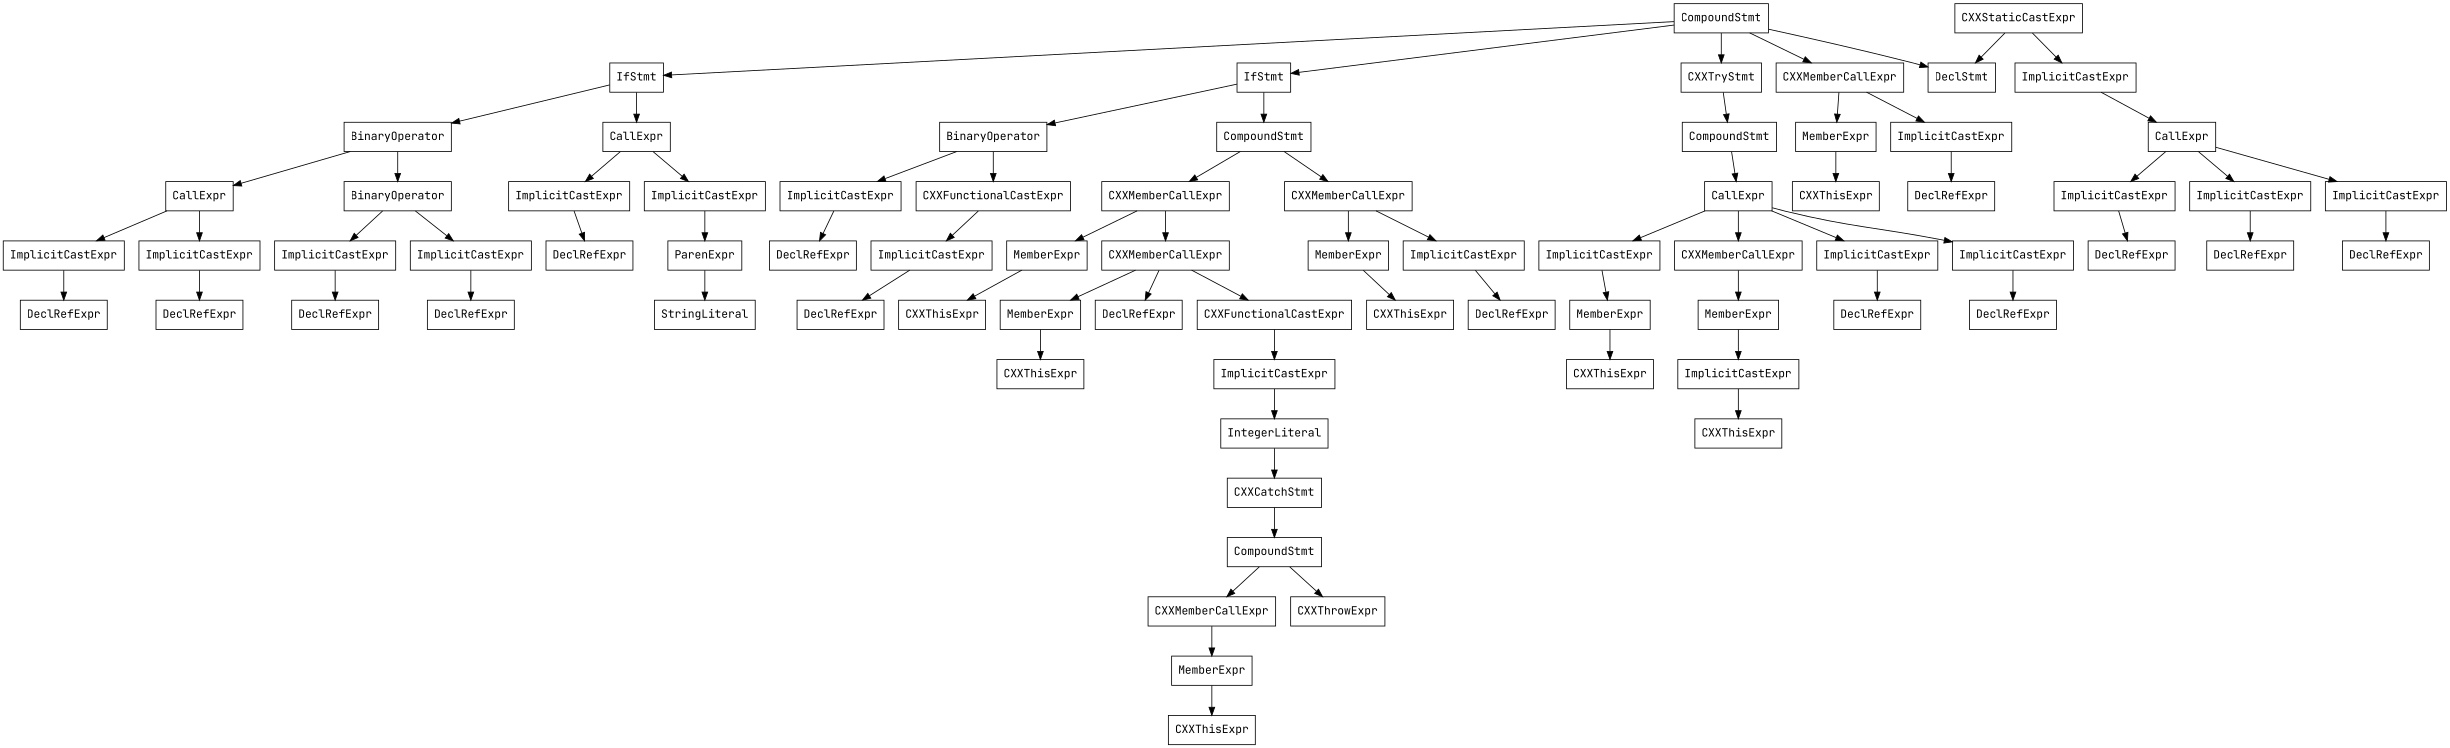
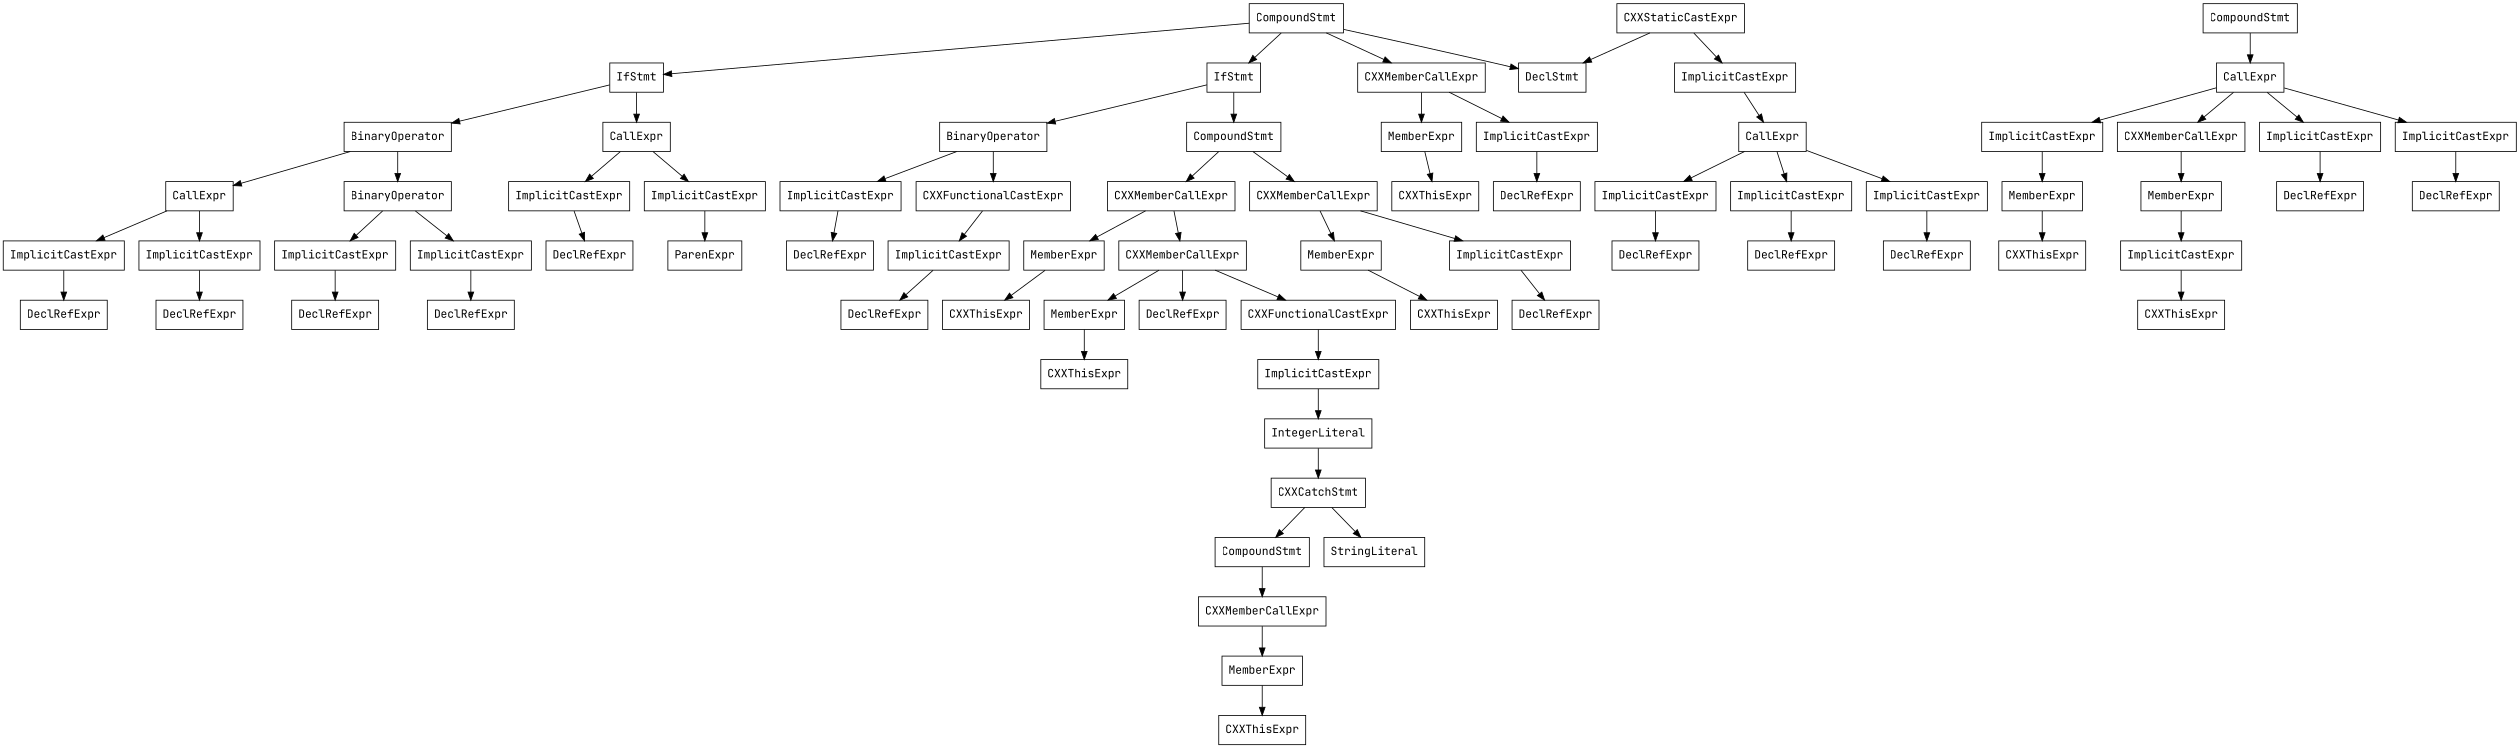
node "CXXTryStmt": removed
edge "ParenExpr" -> "StringLiteral": now "CXXCatchStmt" -> "StringLiteral"
node "CXXThrowExpr": removed
